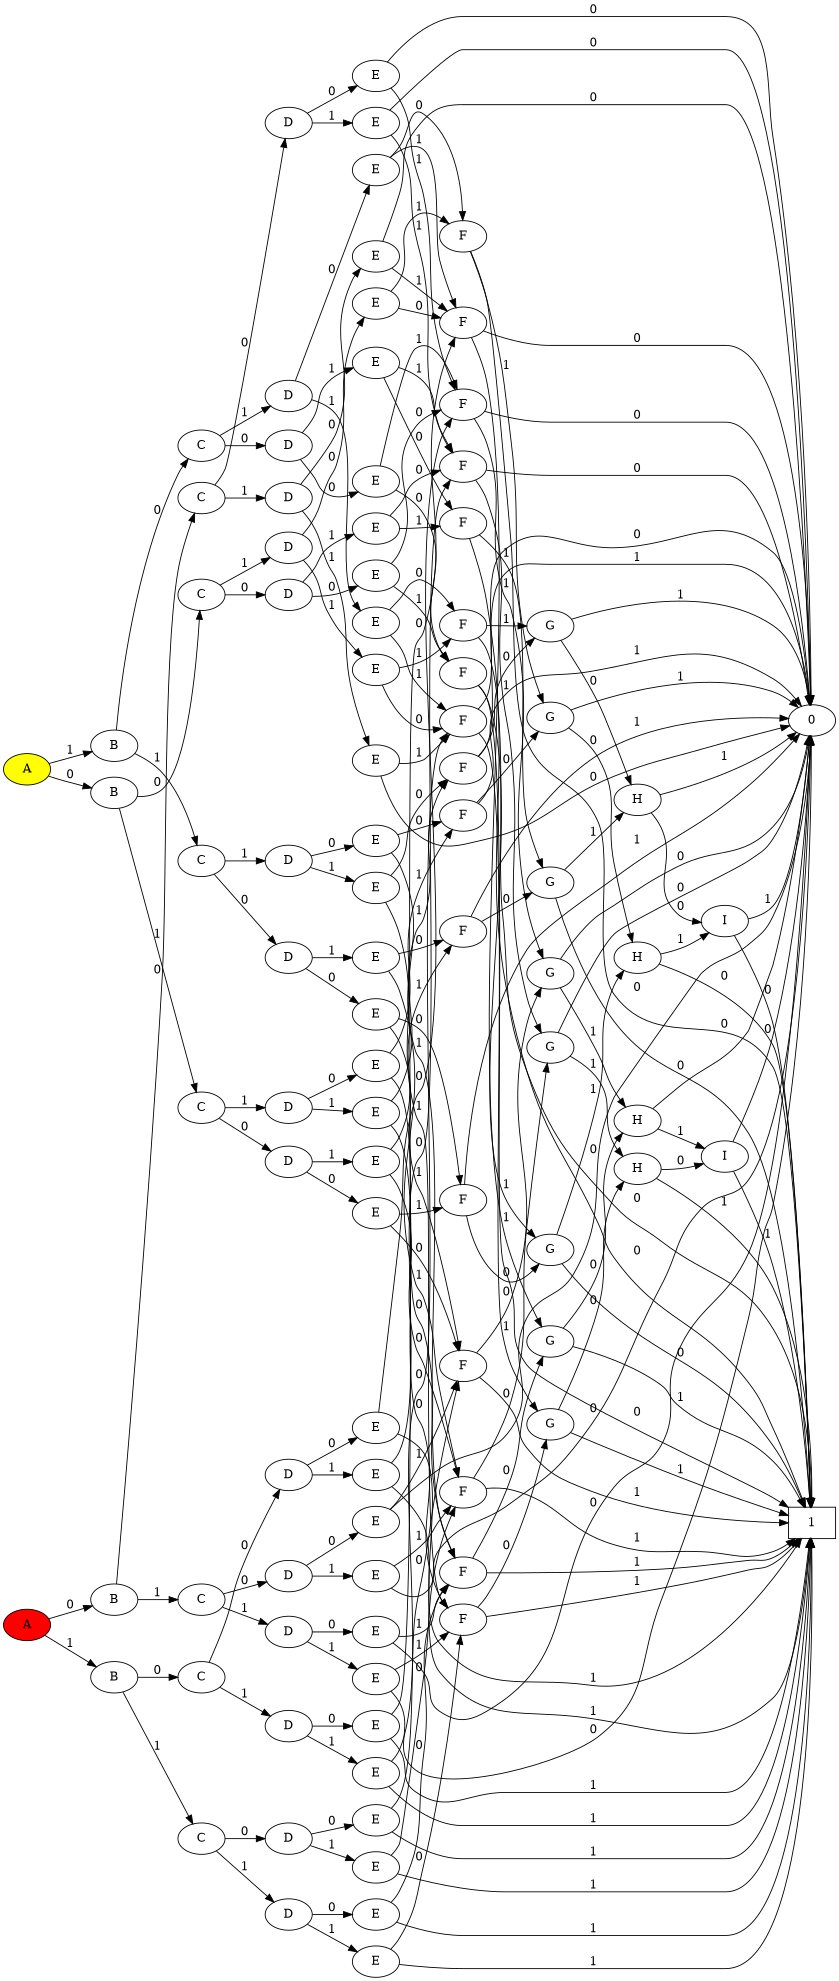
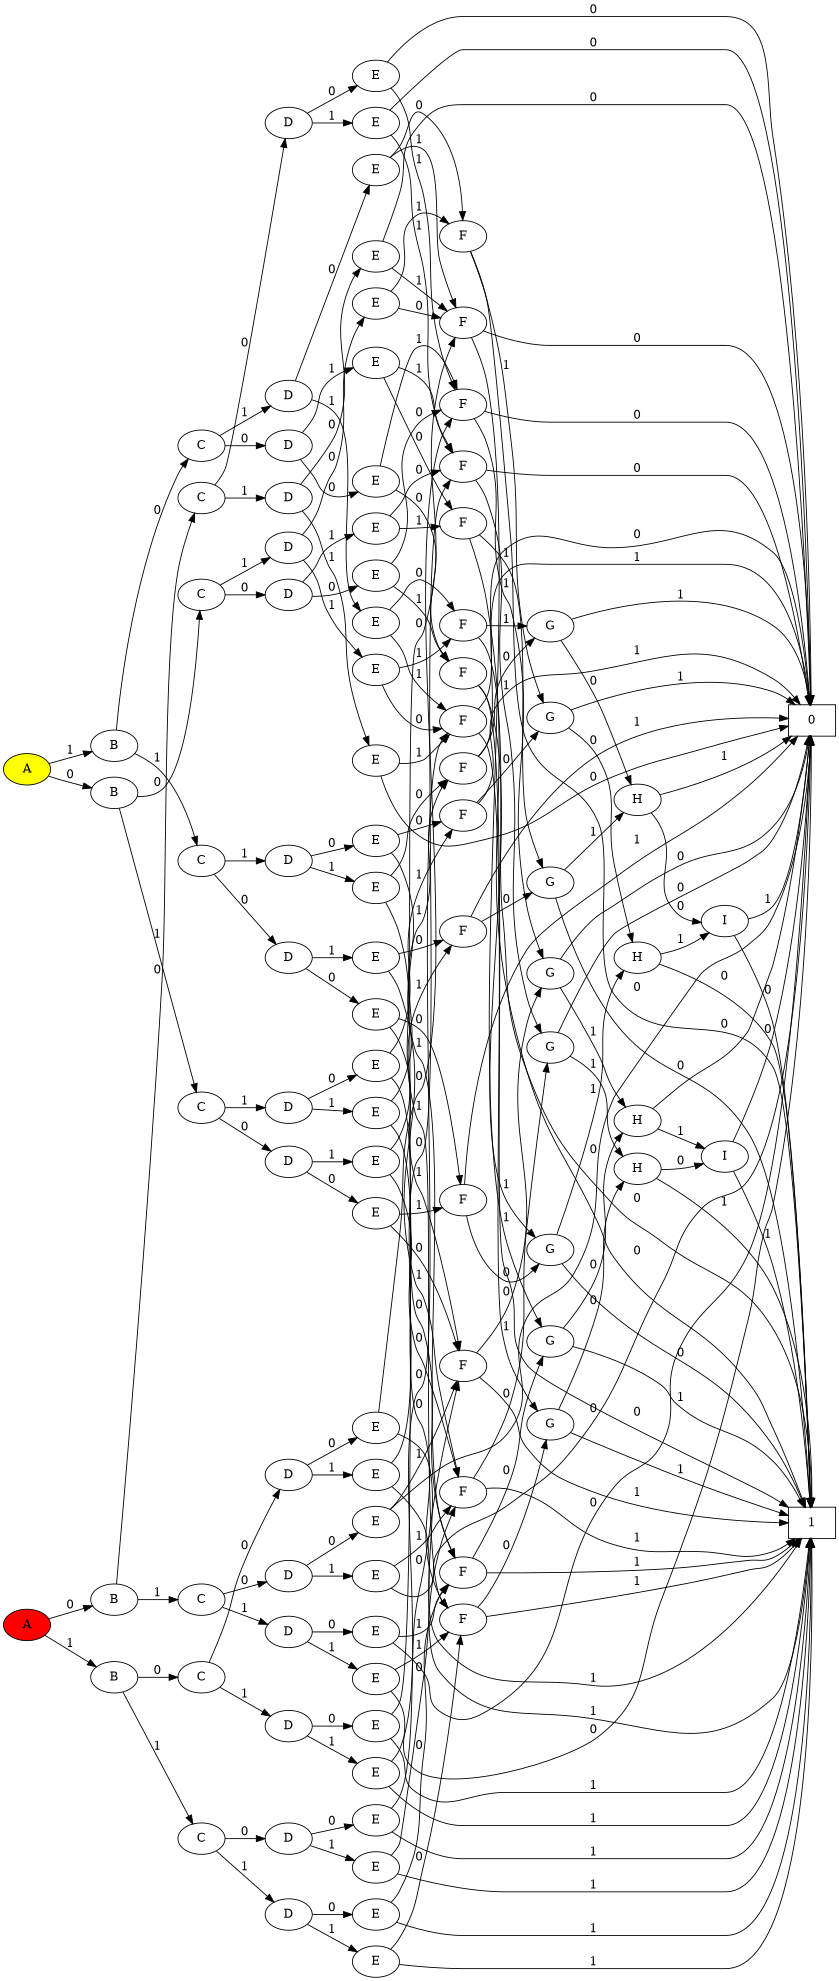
node "0": shape ellipse -> box
